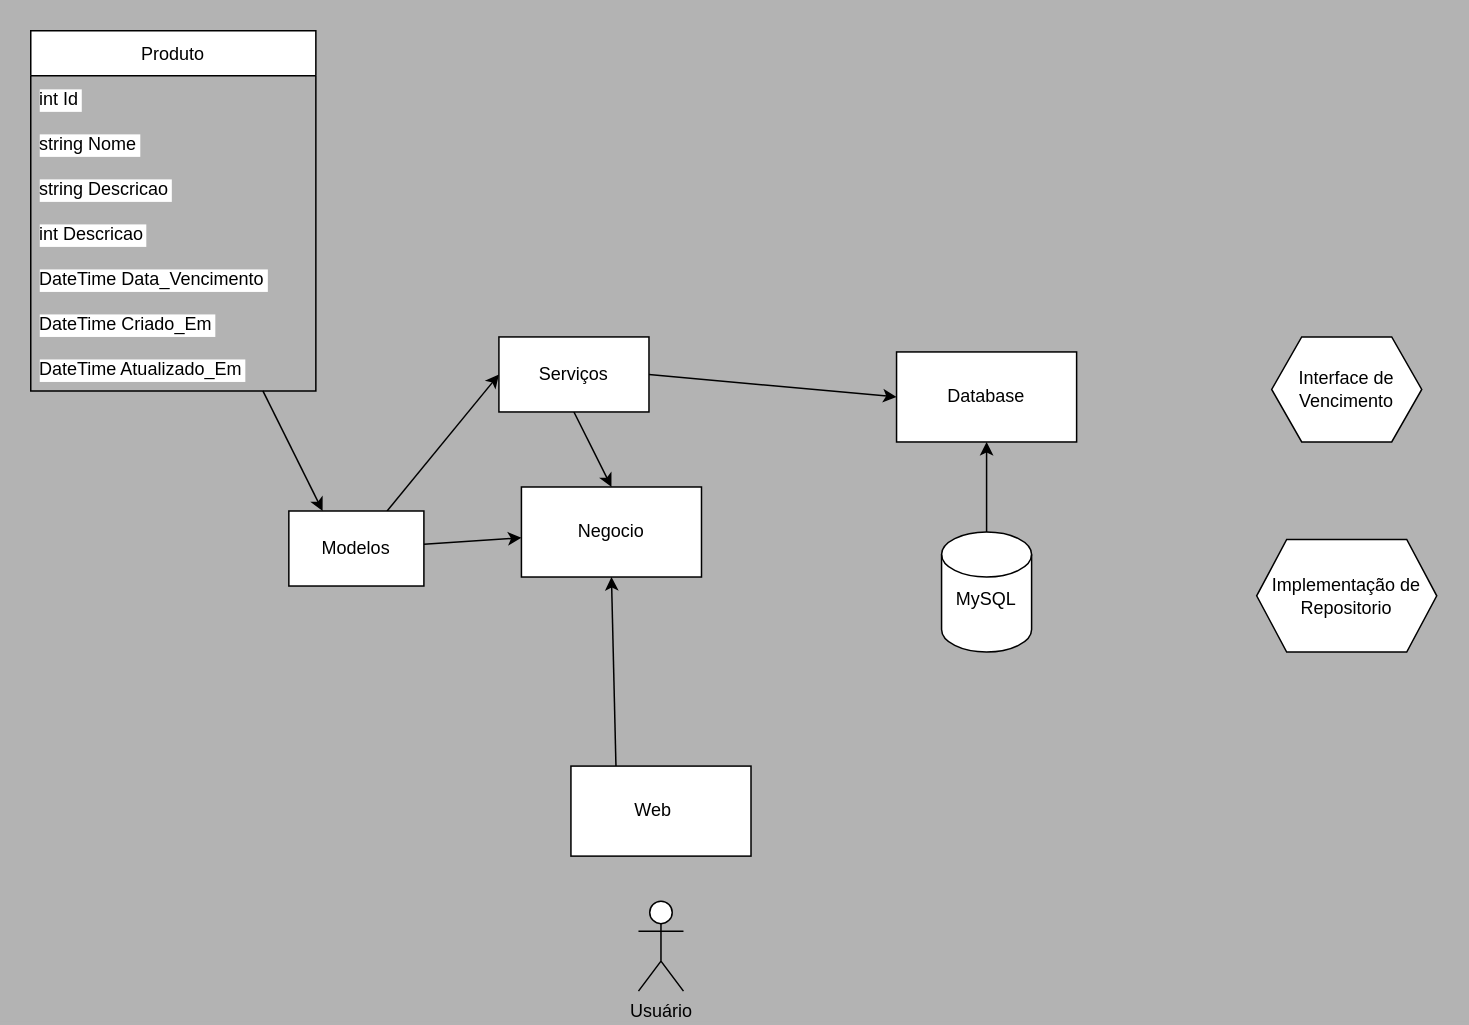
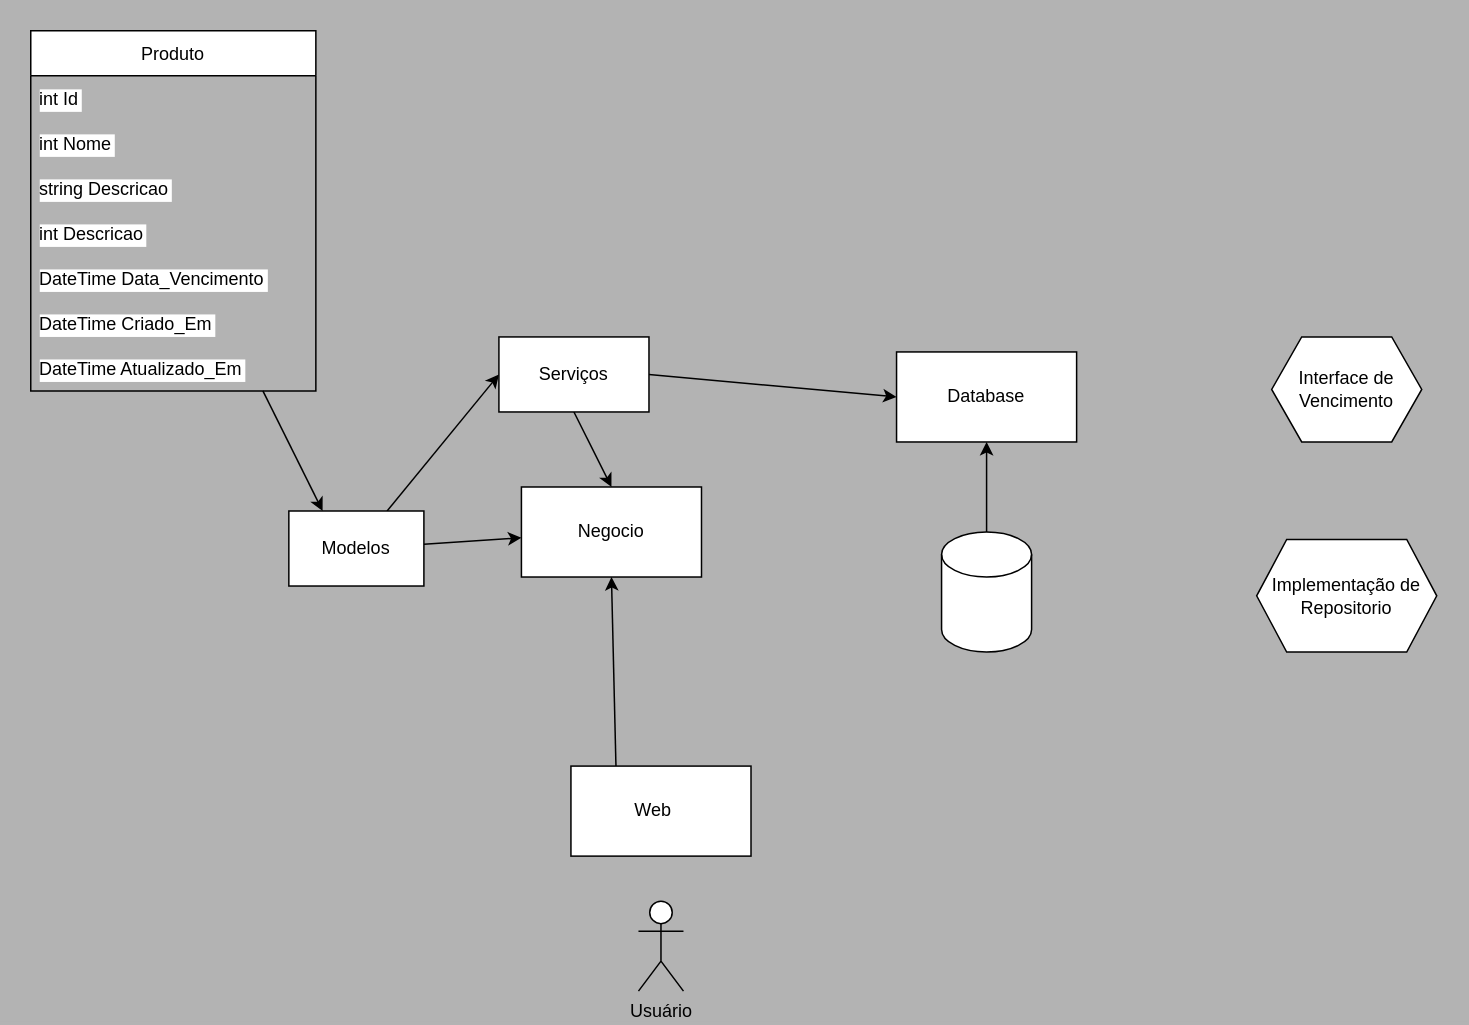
node "string Nome": label "string Nome" -> "int Nome"
node "MySQL": removed
